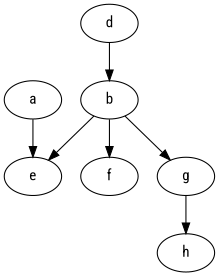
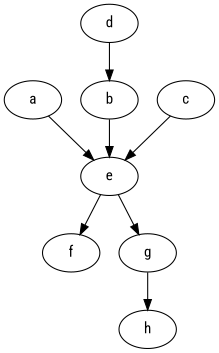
node "c": added
edge "b" -> "f": now "e" -> "f"
edge "b" -> "g": now "e" -> "g"
